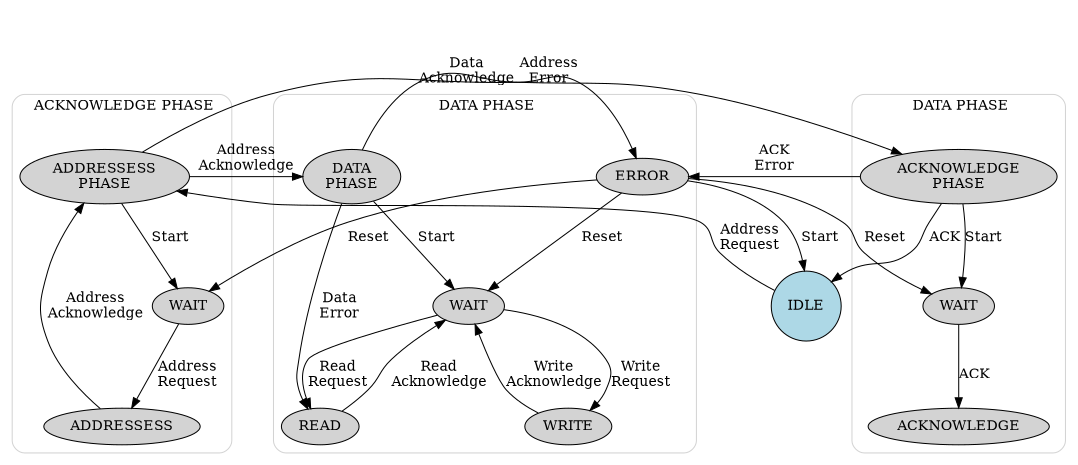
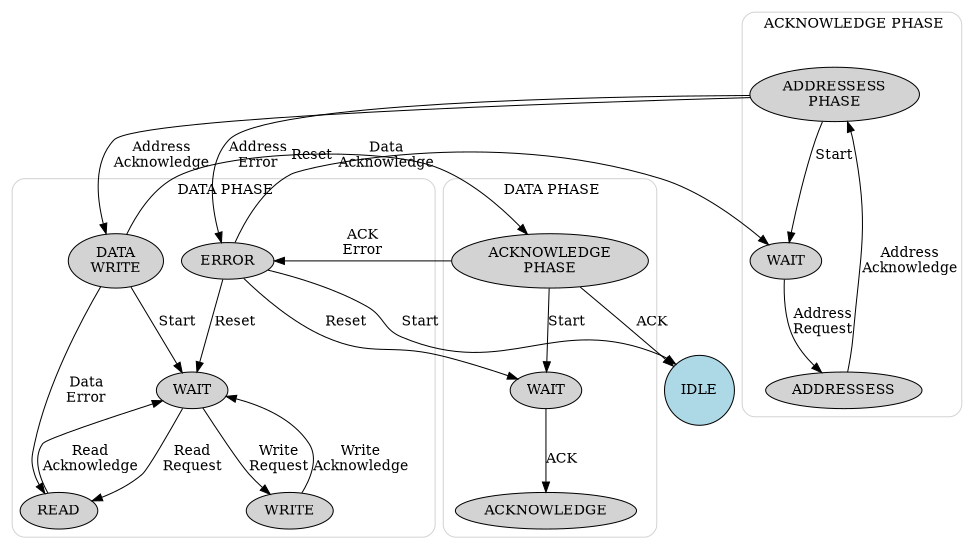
node "DATA PHASE": label "DATA PHASE" -> "DATA WRITE"
edge "IDLE" -> "ADDRESSESS PHASE": removed, label "Address Request"
